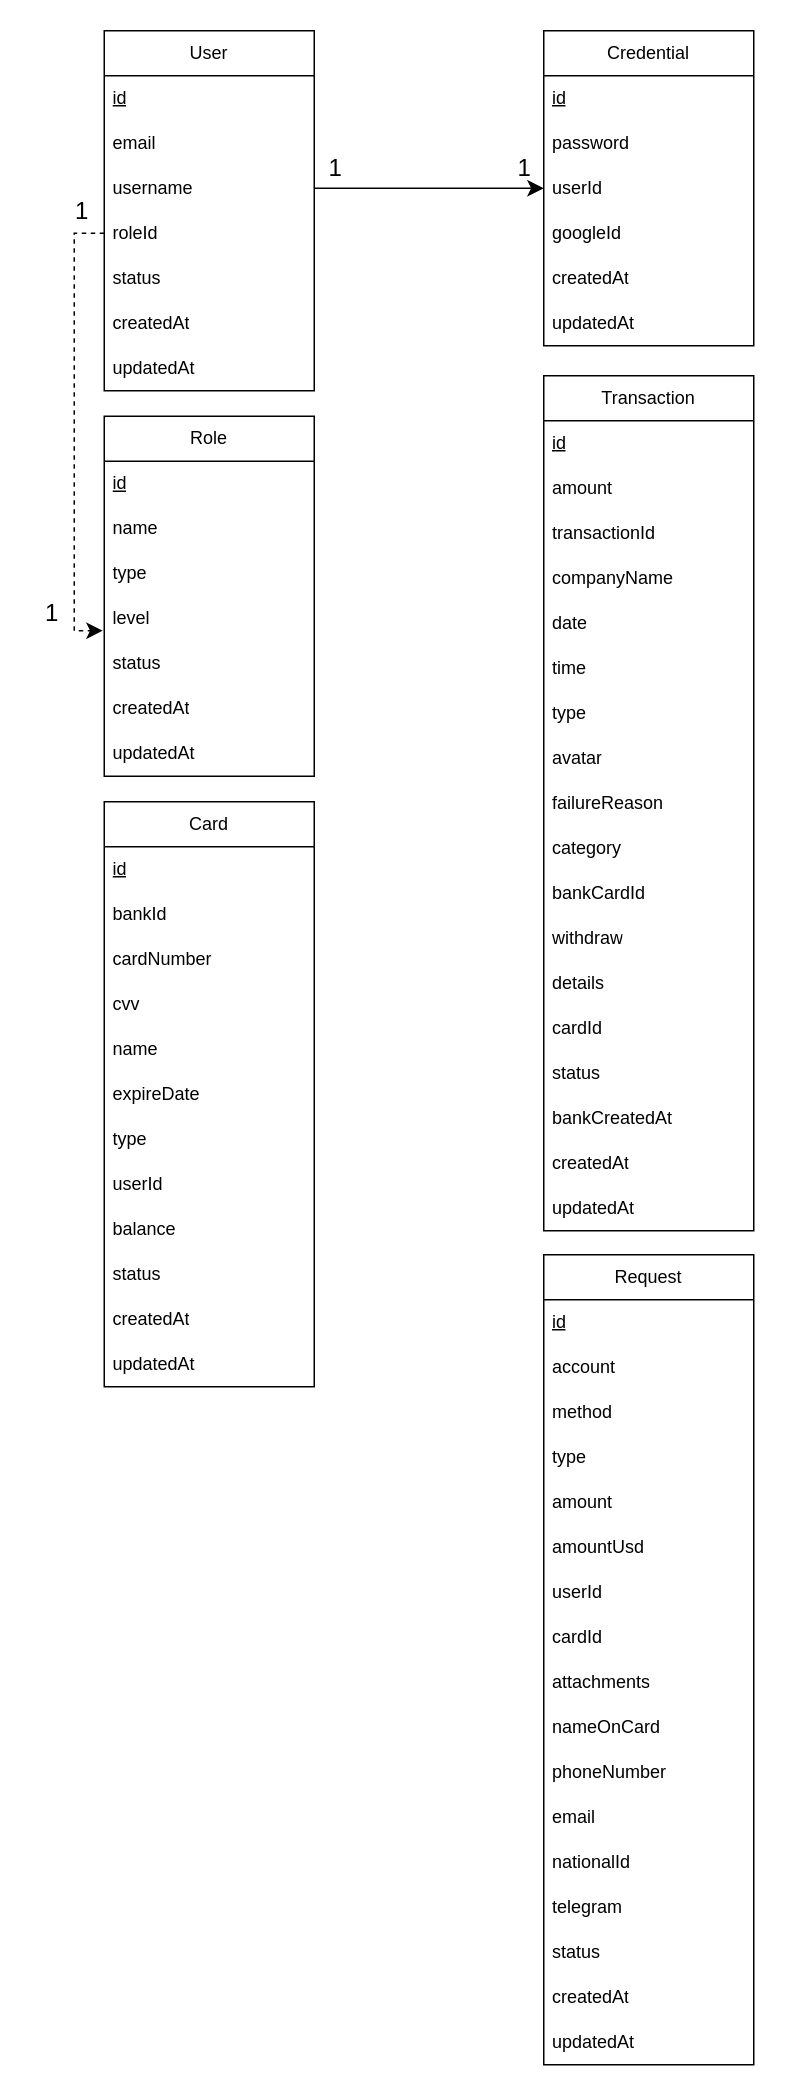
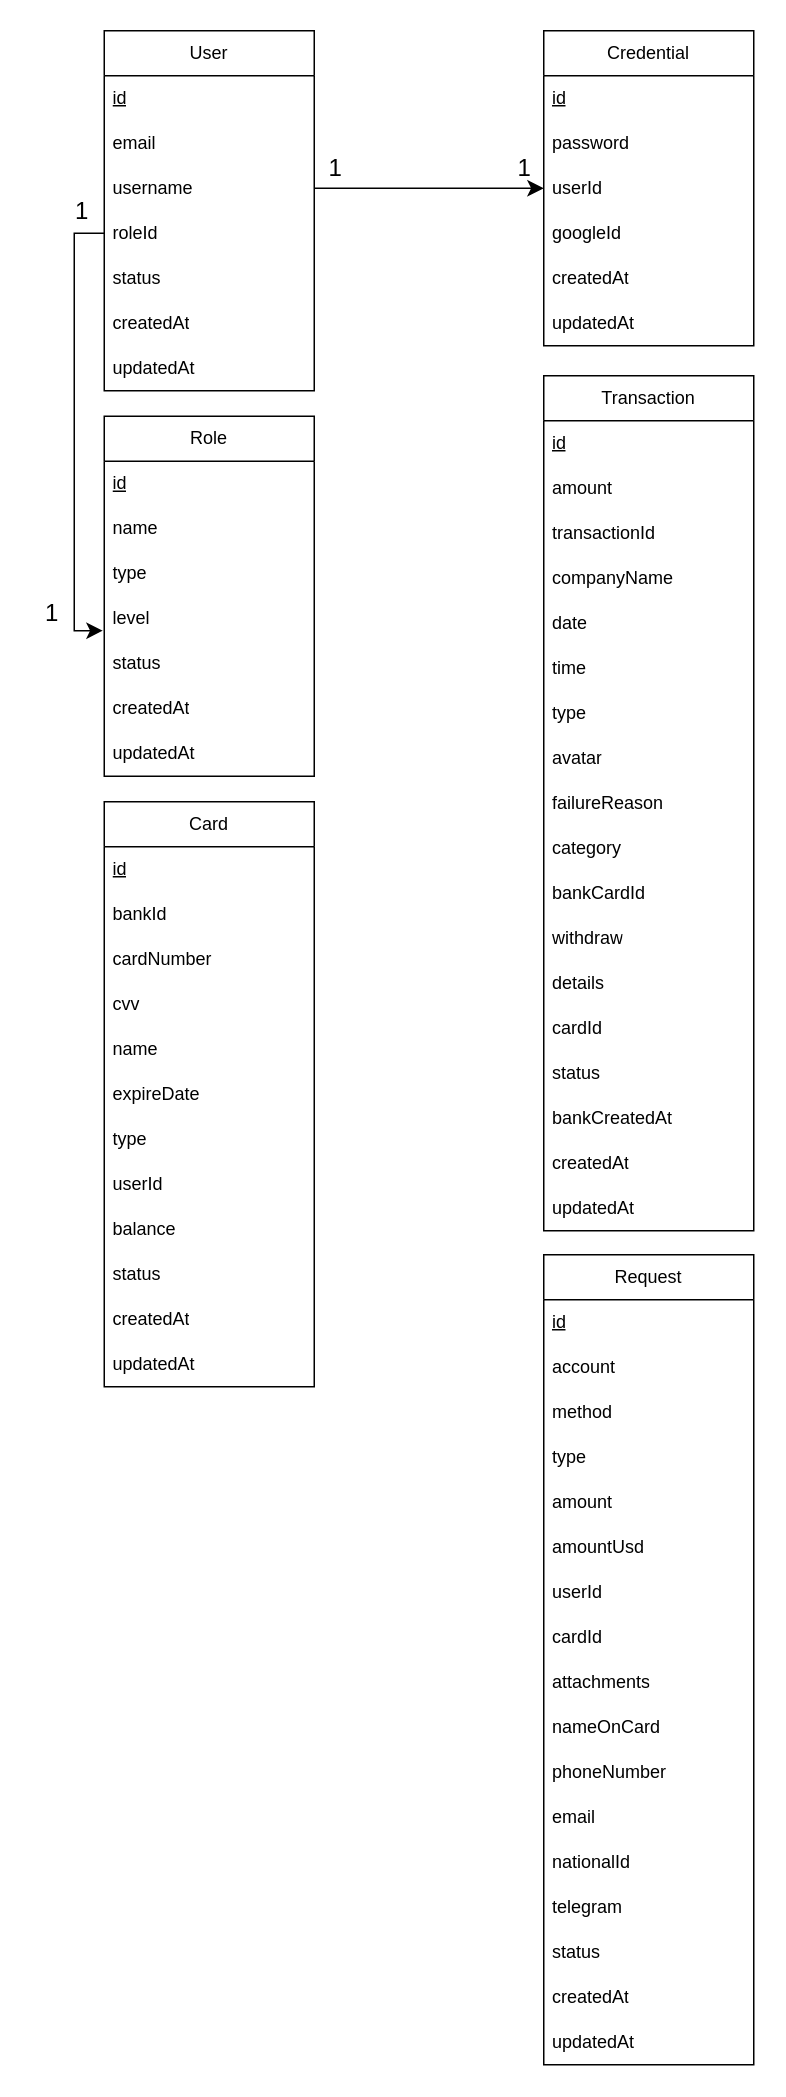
edge "roleId" -> "level": style dashed -> solid
